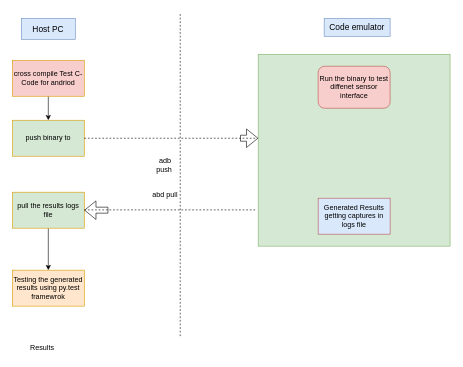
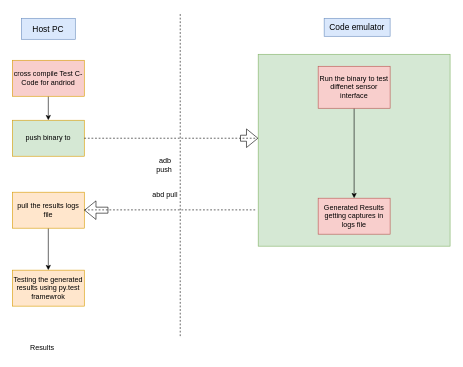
node "Run the binary to test diffenet sensor interface": shape rounded rectangle -> rectangle
edge "Run the binary to test diffenet sensor interface" -> "Generated Results getting captures in logs file": added
node "pull the results logs file": fillcolor #d5e8d4 -> #ffe6cc
node "Generated Results getting captures in logs file": fillcolor #dae8fc -> #f8cecc
